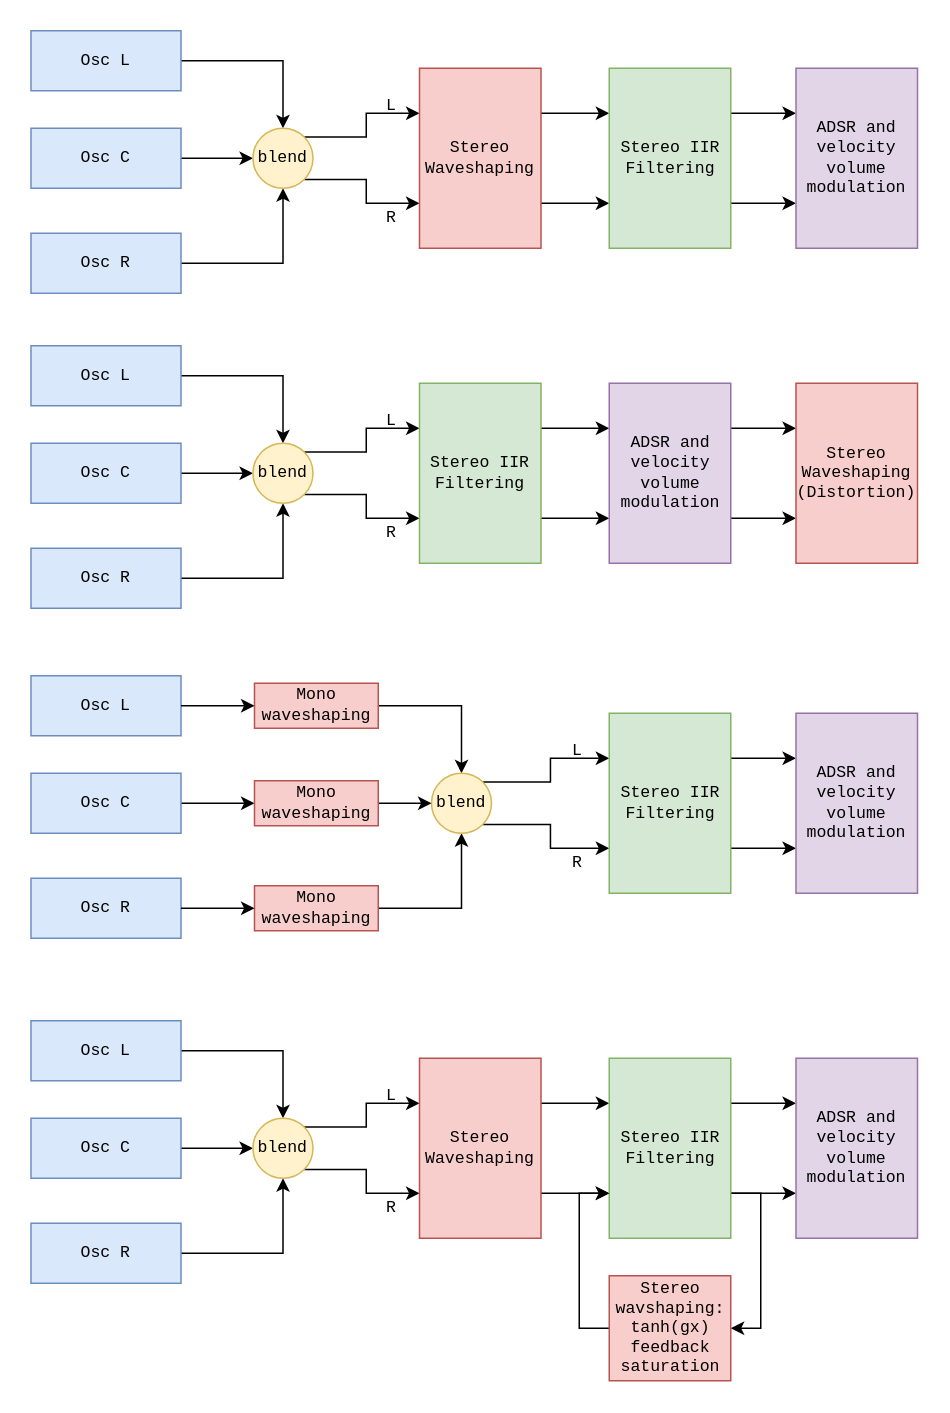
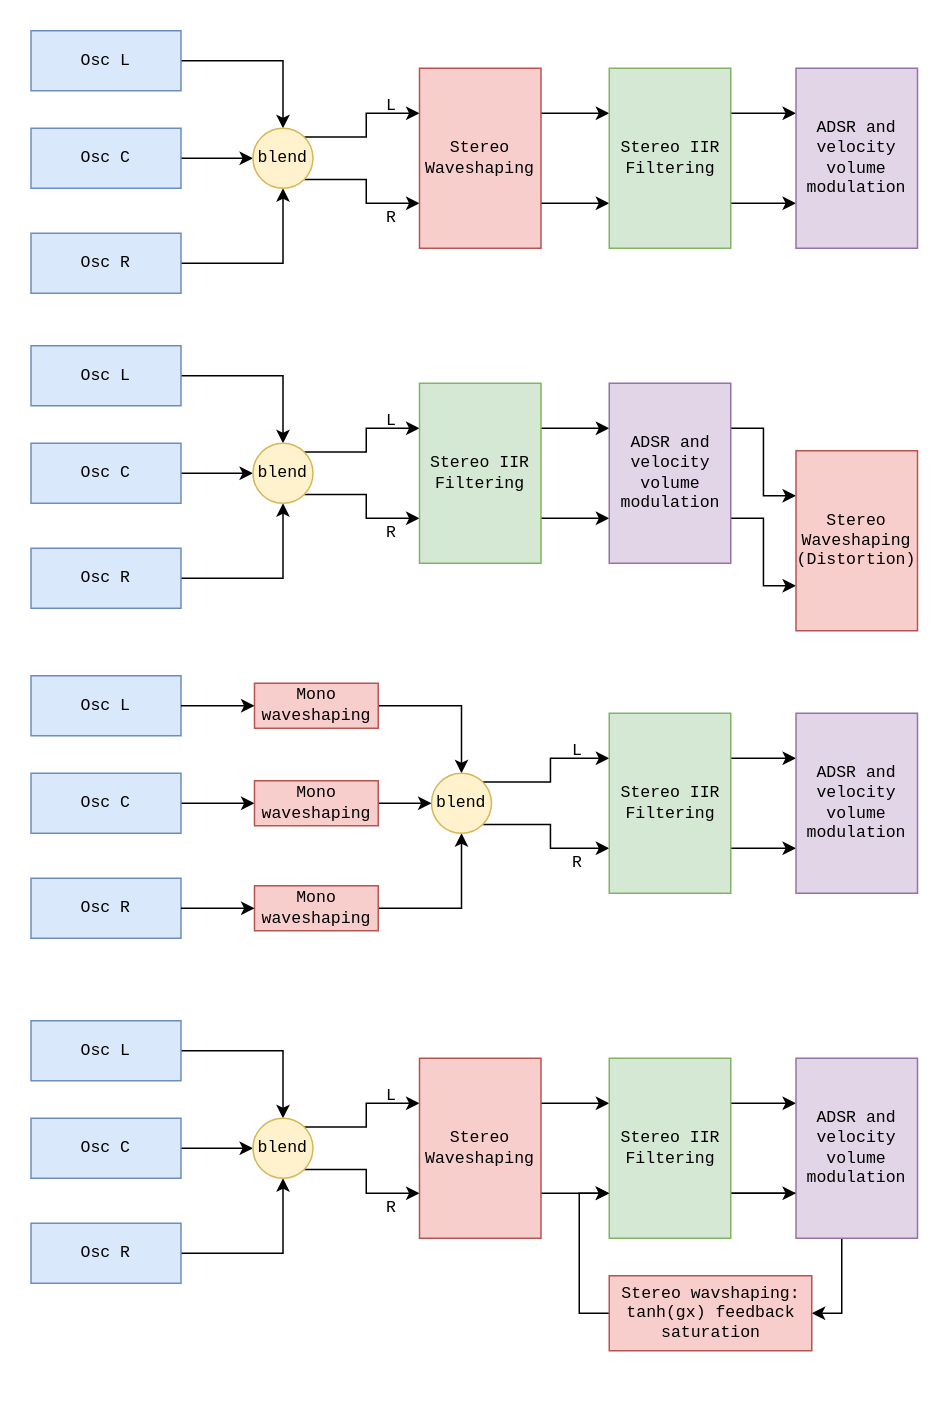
node "Stereo Waveshaping (Distortion)": moved (857, 473) -> (857, 541)
node "Stereo wavshaping: tanh(gx) feedback saturation": size 122x105 -> 203x75
